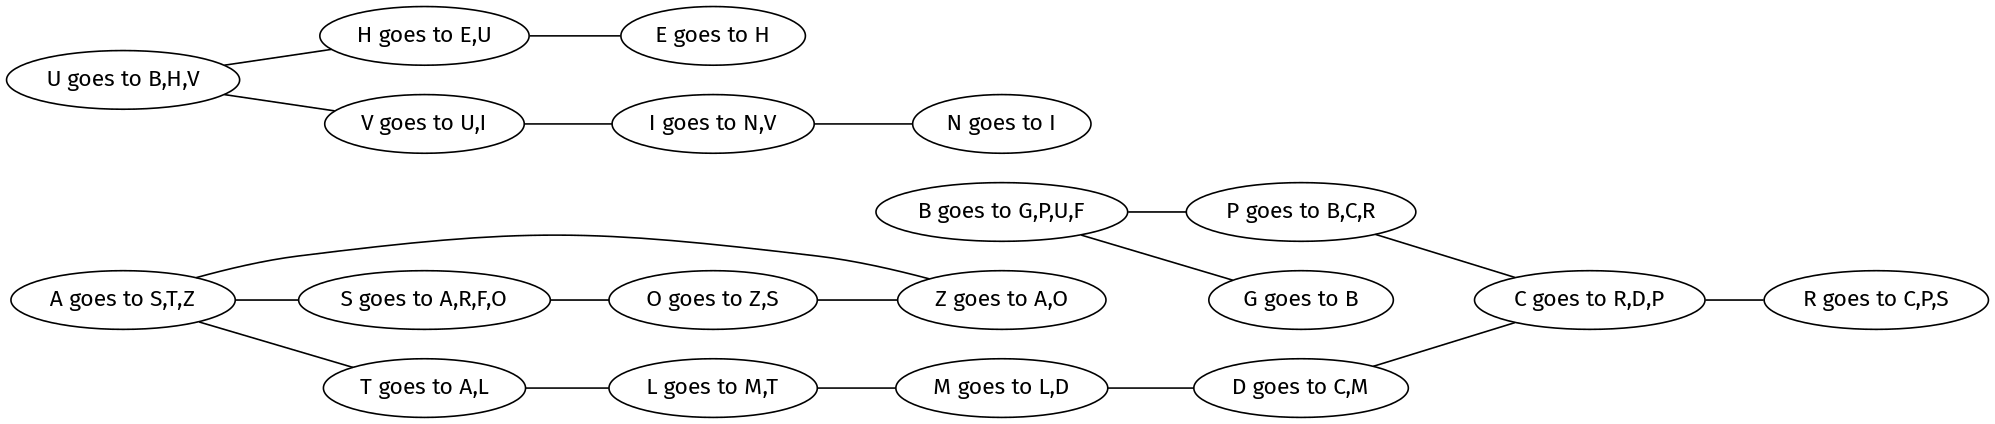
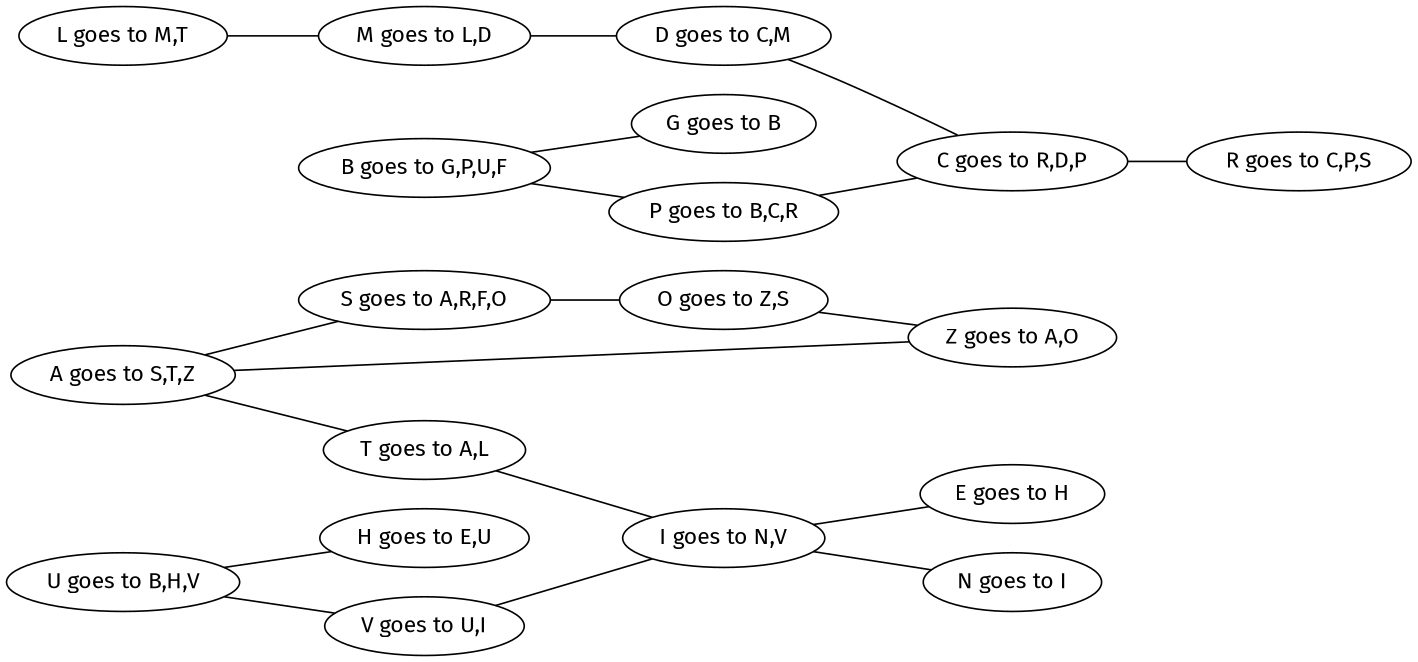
edge "H goes to E,U" -- "E goes to H": now "I goes to N,V" -- "E goes to H"
edge "T goes to A,L" -- "L goes to M,T": now "T goes to A,L" -- "I goes to N,V"
